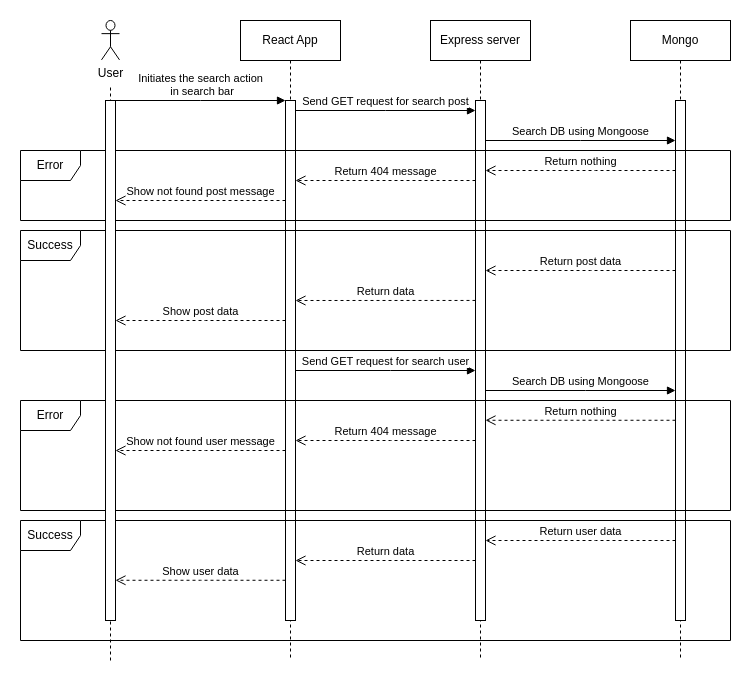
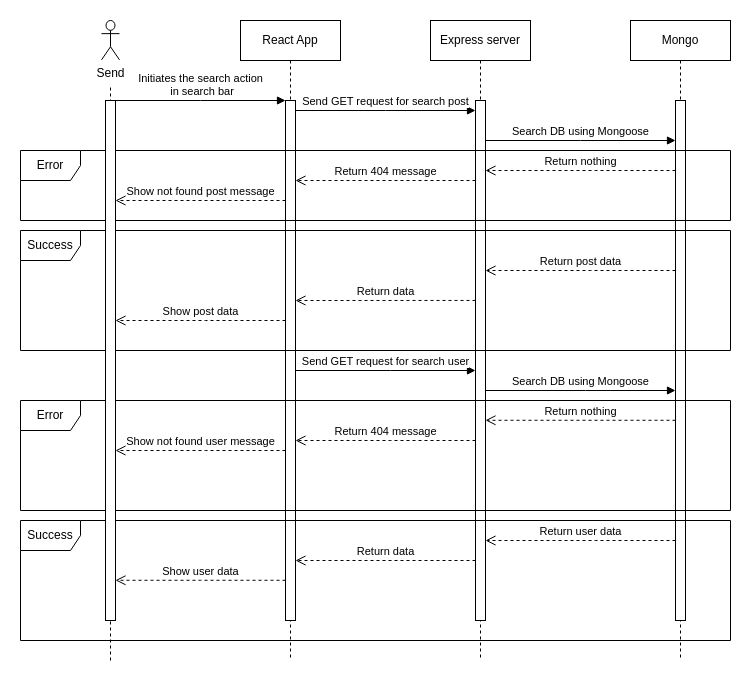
node "User": label "User" -> "Send"
